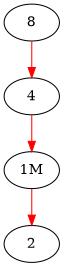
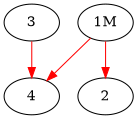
node "8": label "8" -> "3"
edge "4" -> "1M": reversed
